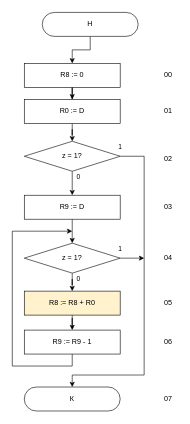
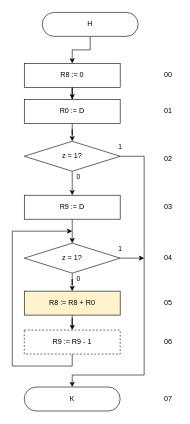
node "R9 := R9 - 1": style solid -> dashed
